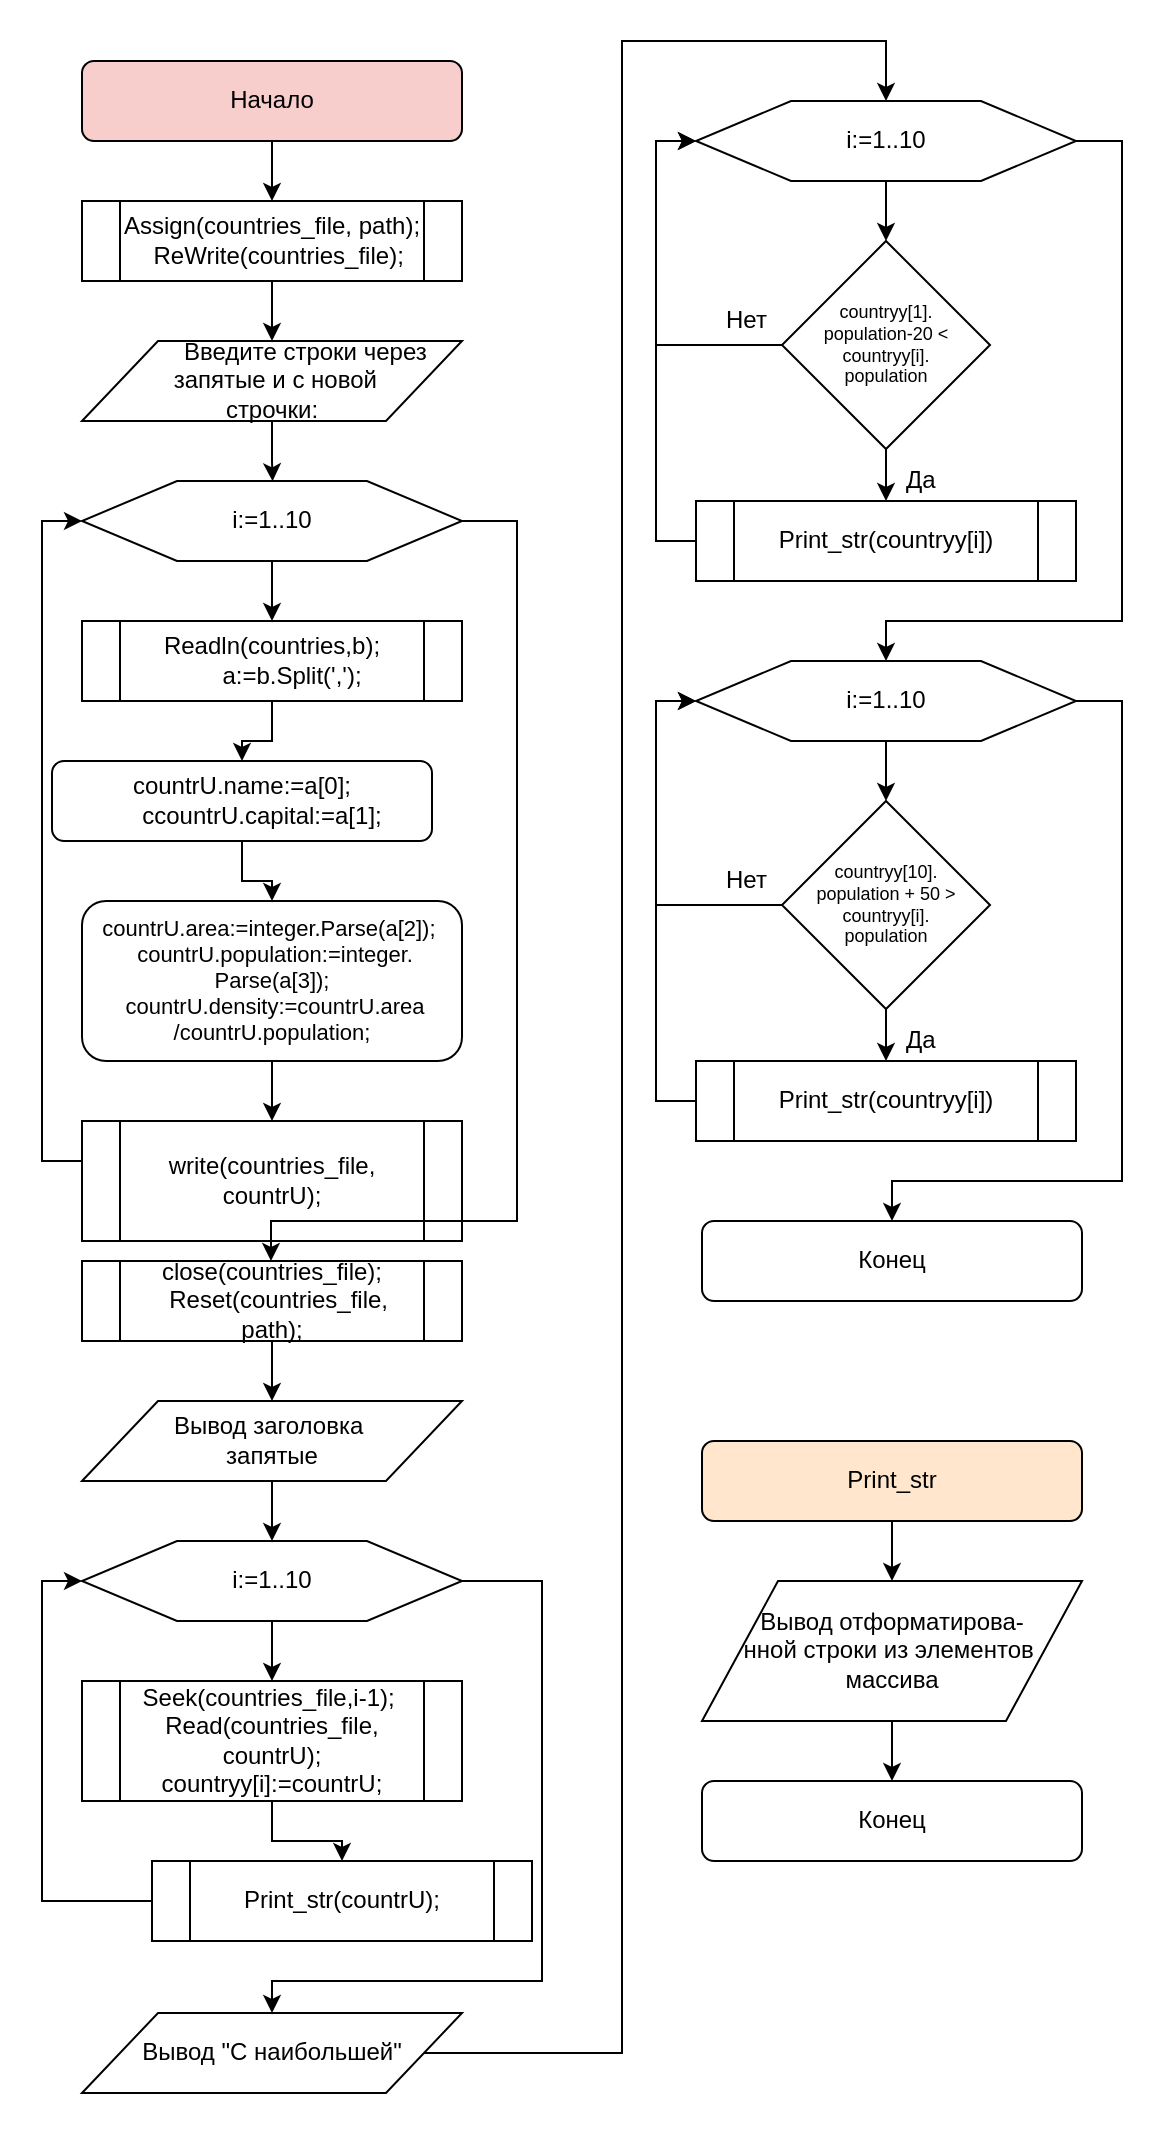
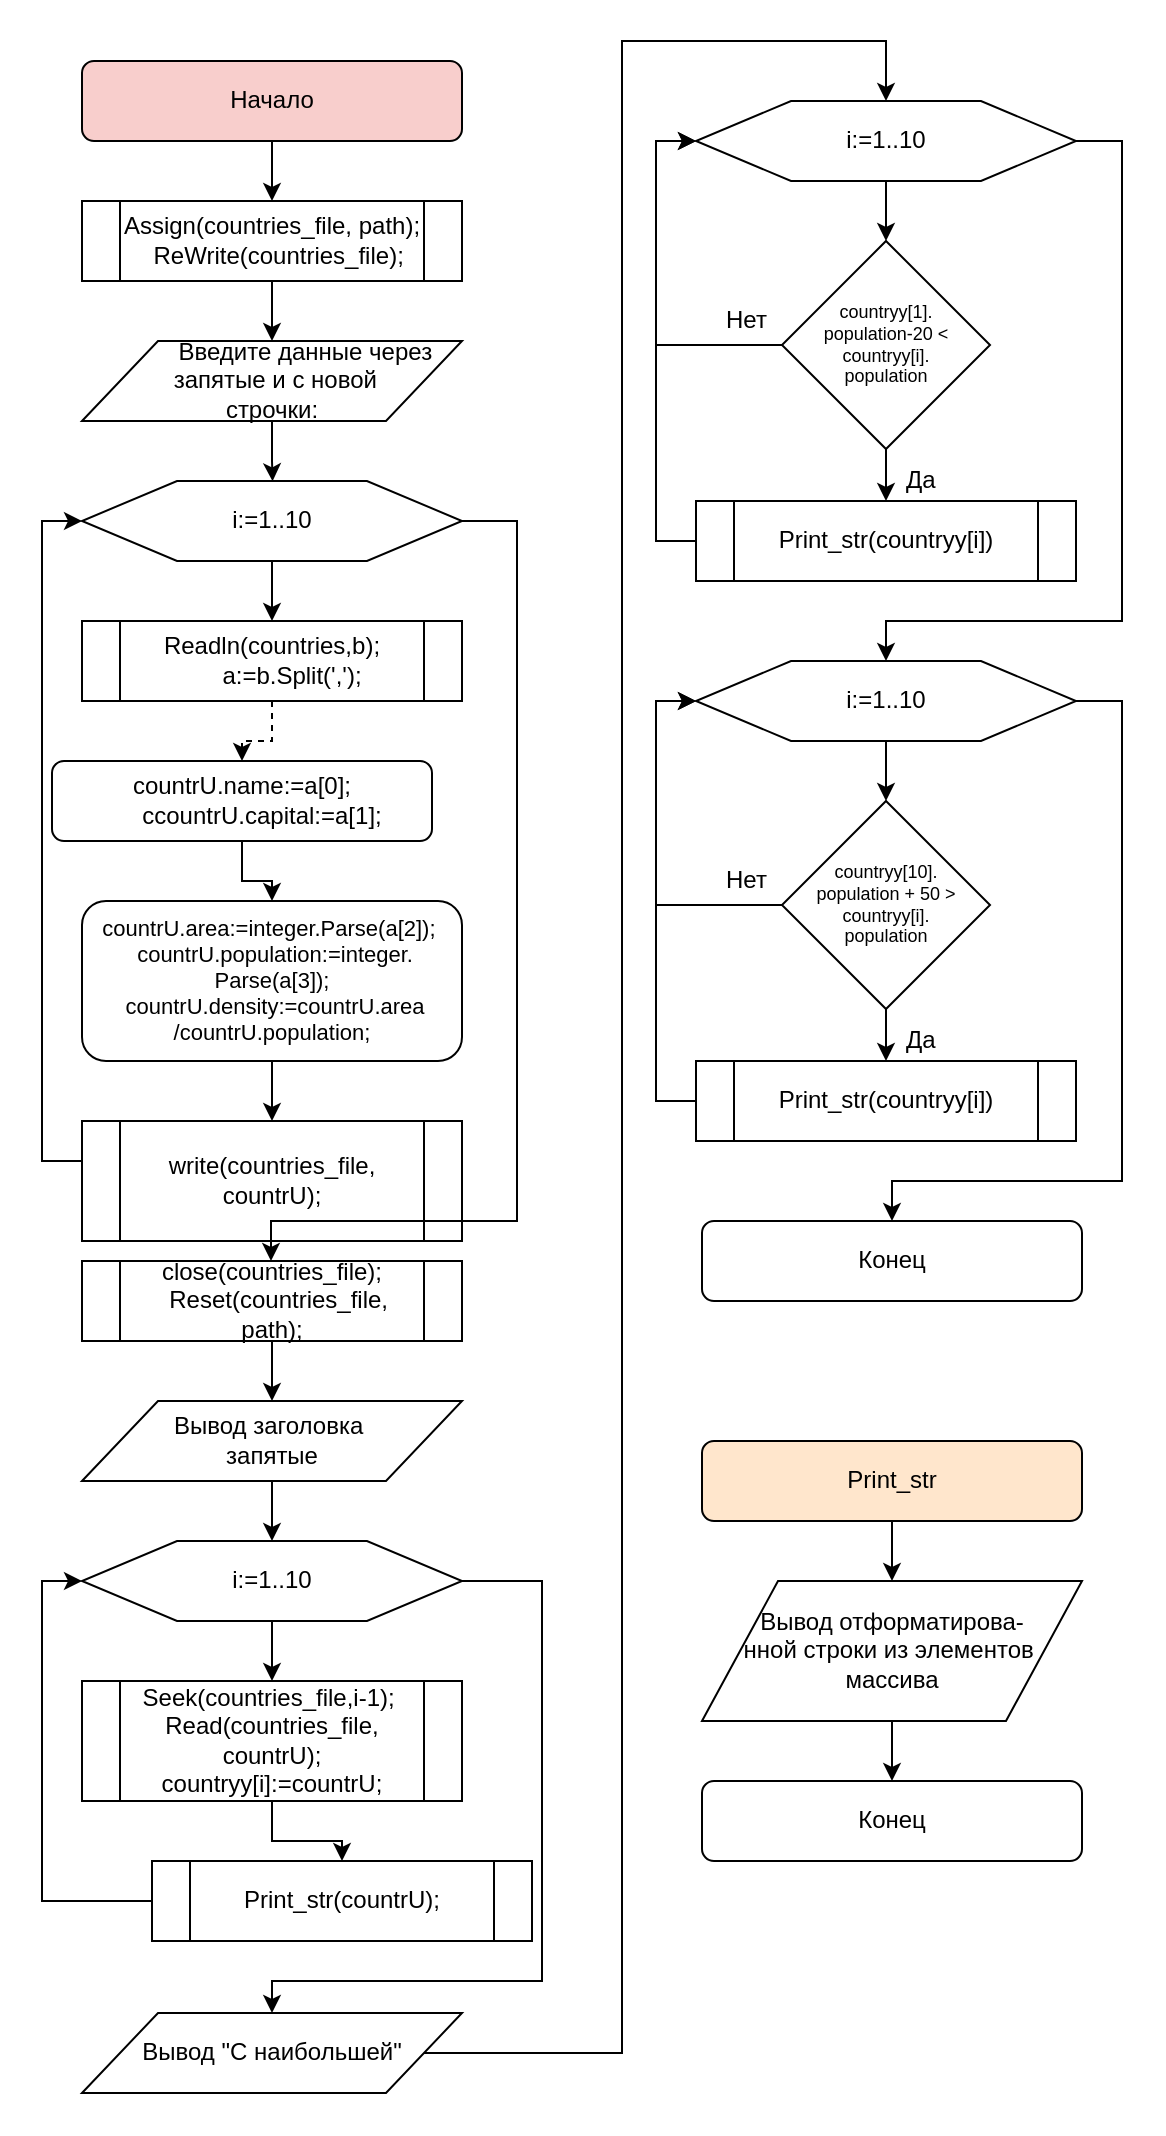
node "Введите строки через запятые и с новой строчки:": label "Введите строки через запятые и с новой строчки:" -> "Введите данные через запятые и с новой строчки:"
edge "Readln(countries,b); a:=b.Split(',');" -> "countrU.name:=a[0]; ccountrU.capital:=a[1];": style solid -> dashed
